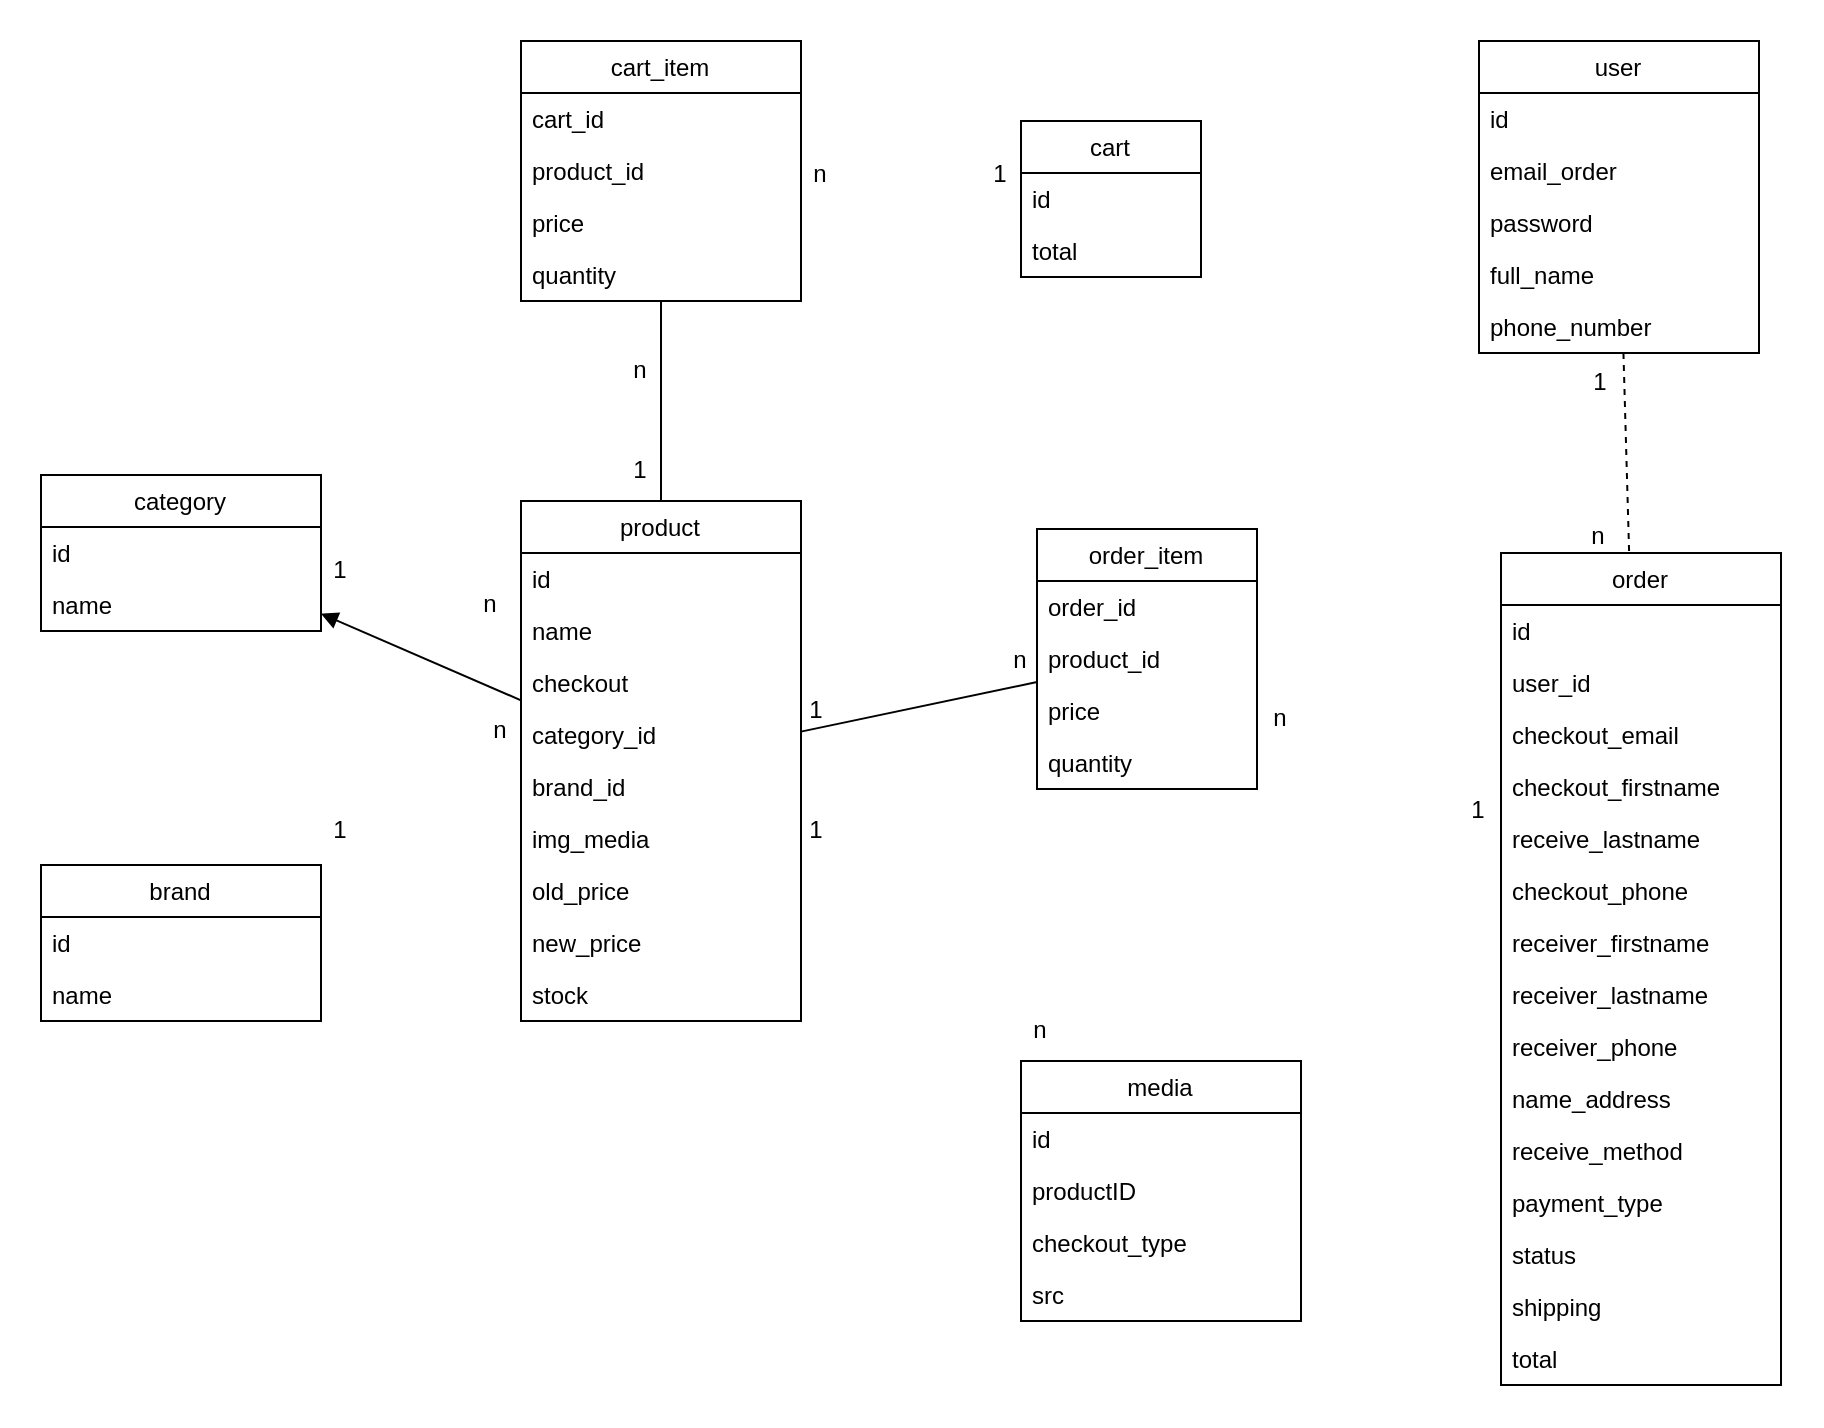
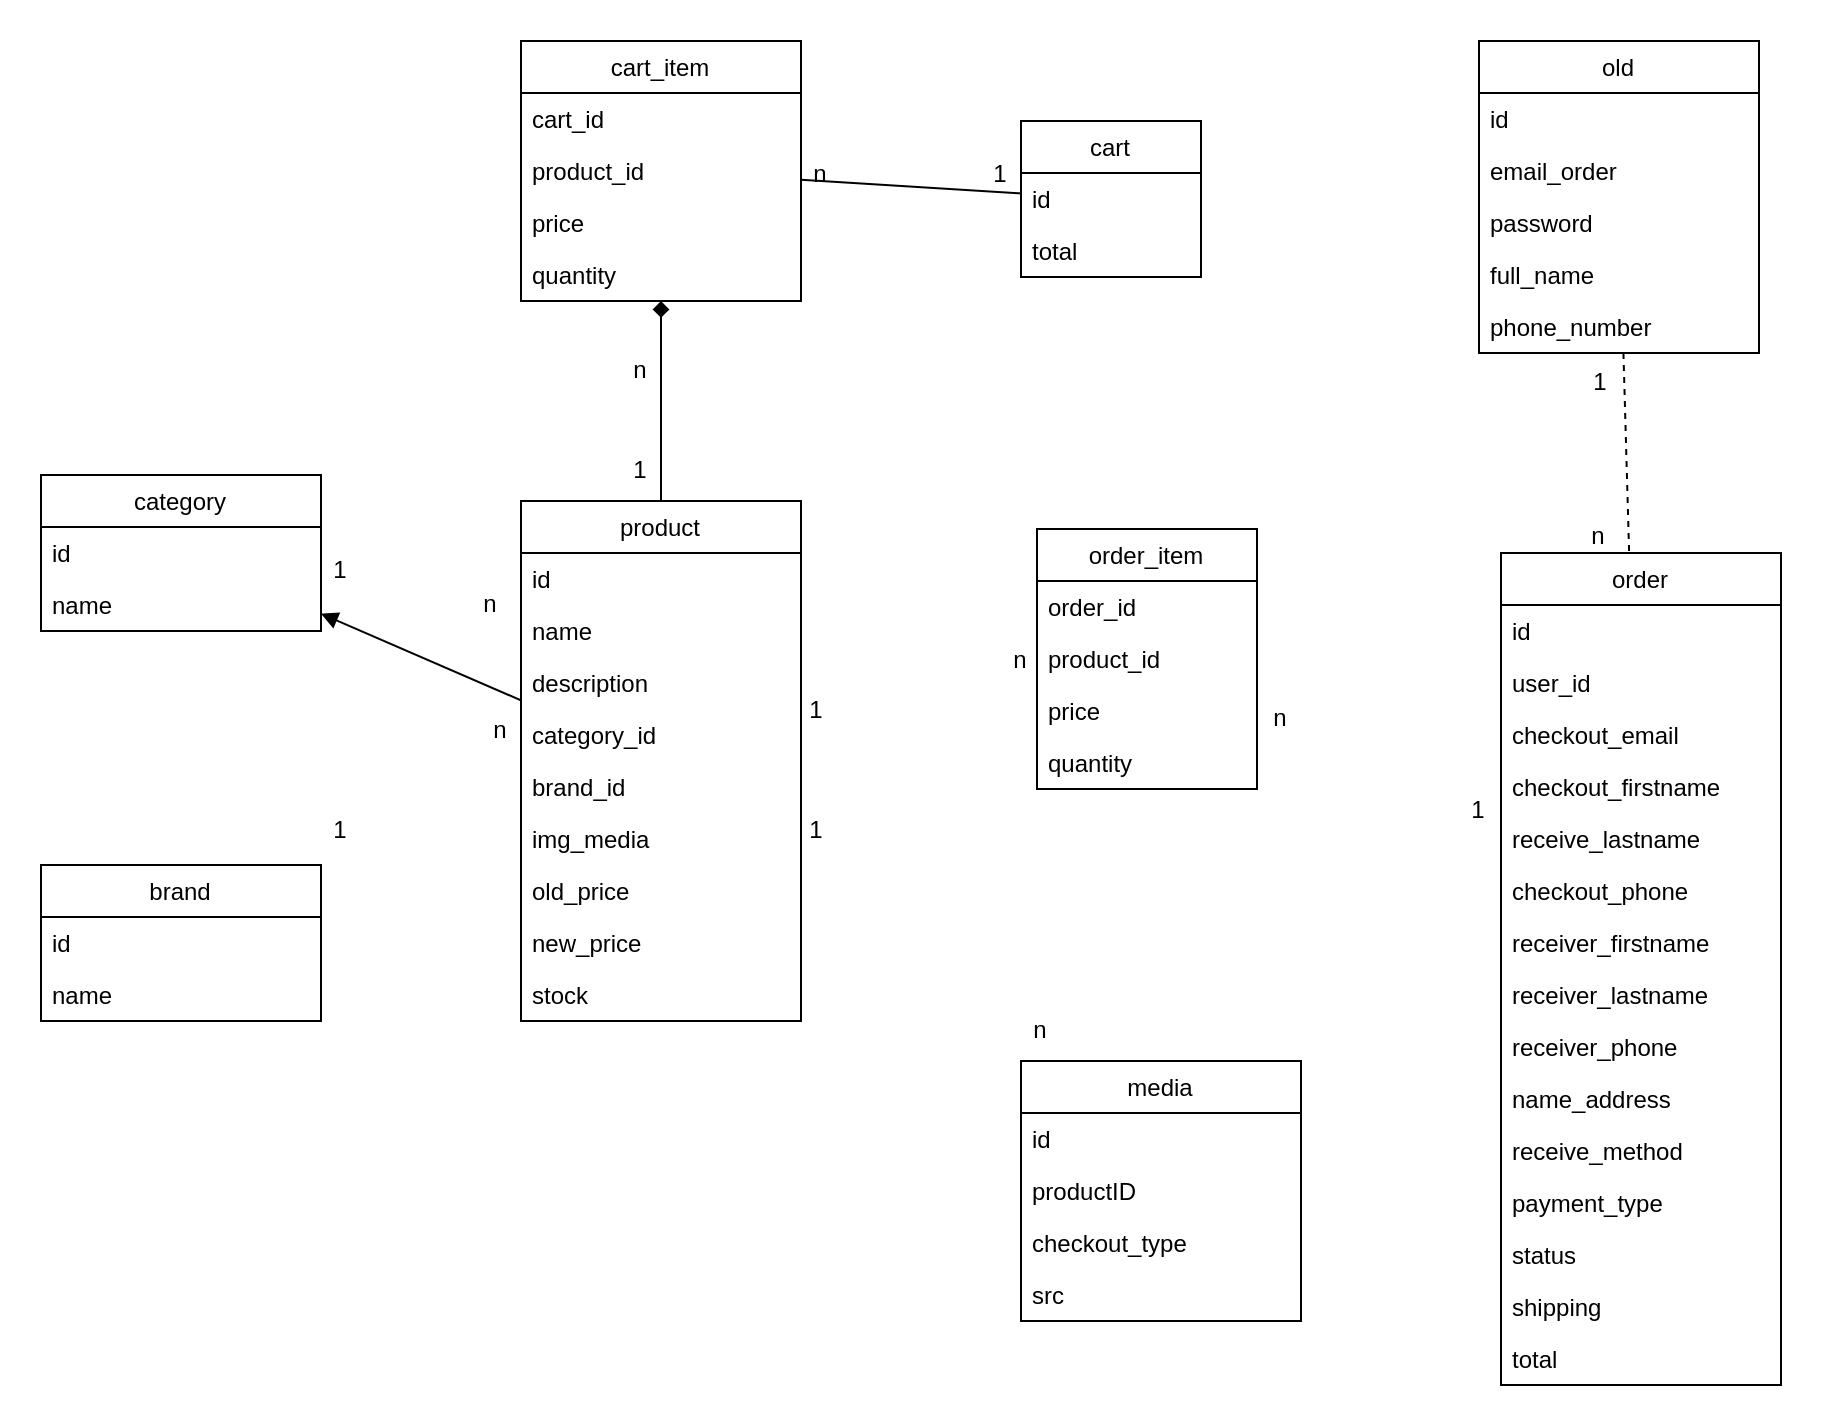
node "user": label "user" -> "old"
edge "cart_item" -- "cart": added
edge "cart_item" -- "product": arrowhead none -> diamond
node "checkout": label "checkout" -> "description"
edge "order_item" -- "product": removed
